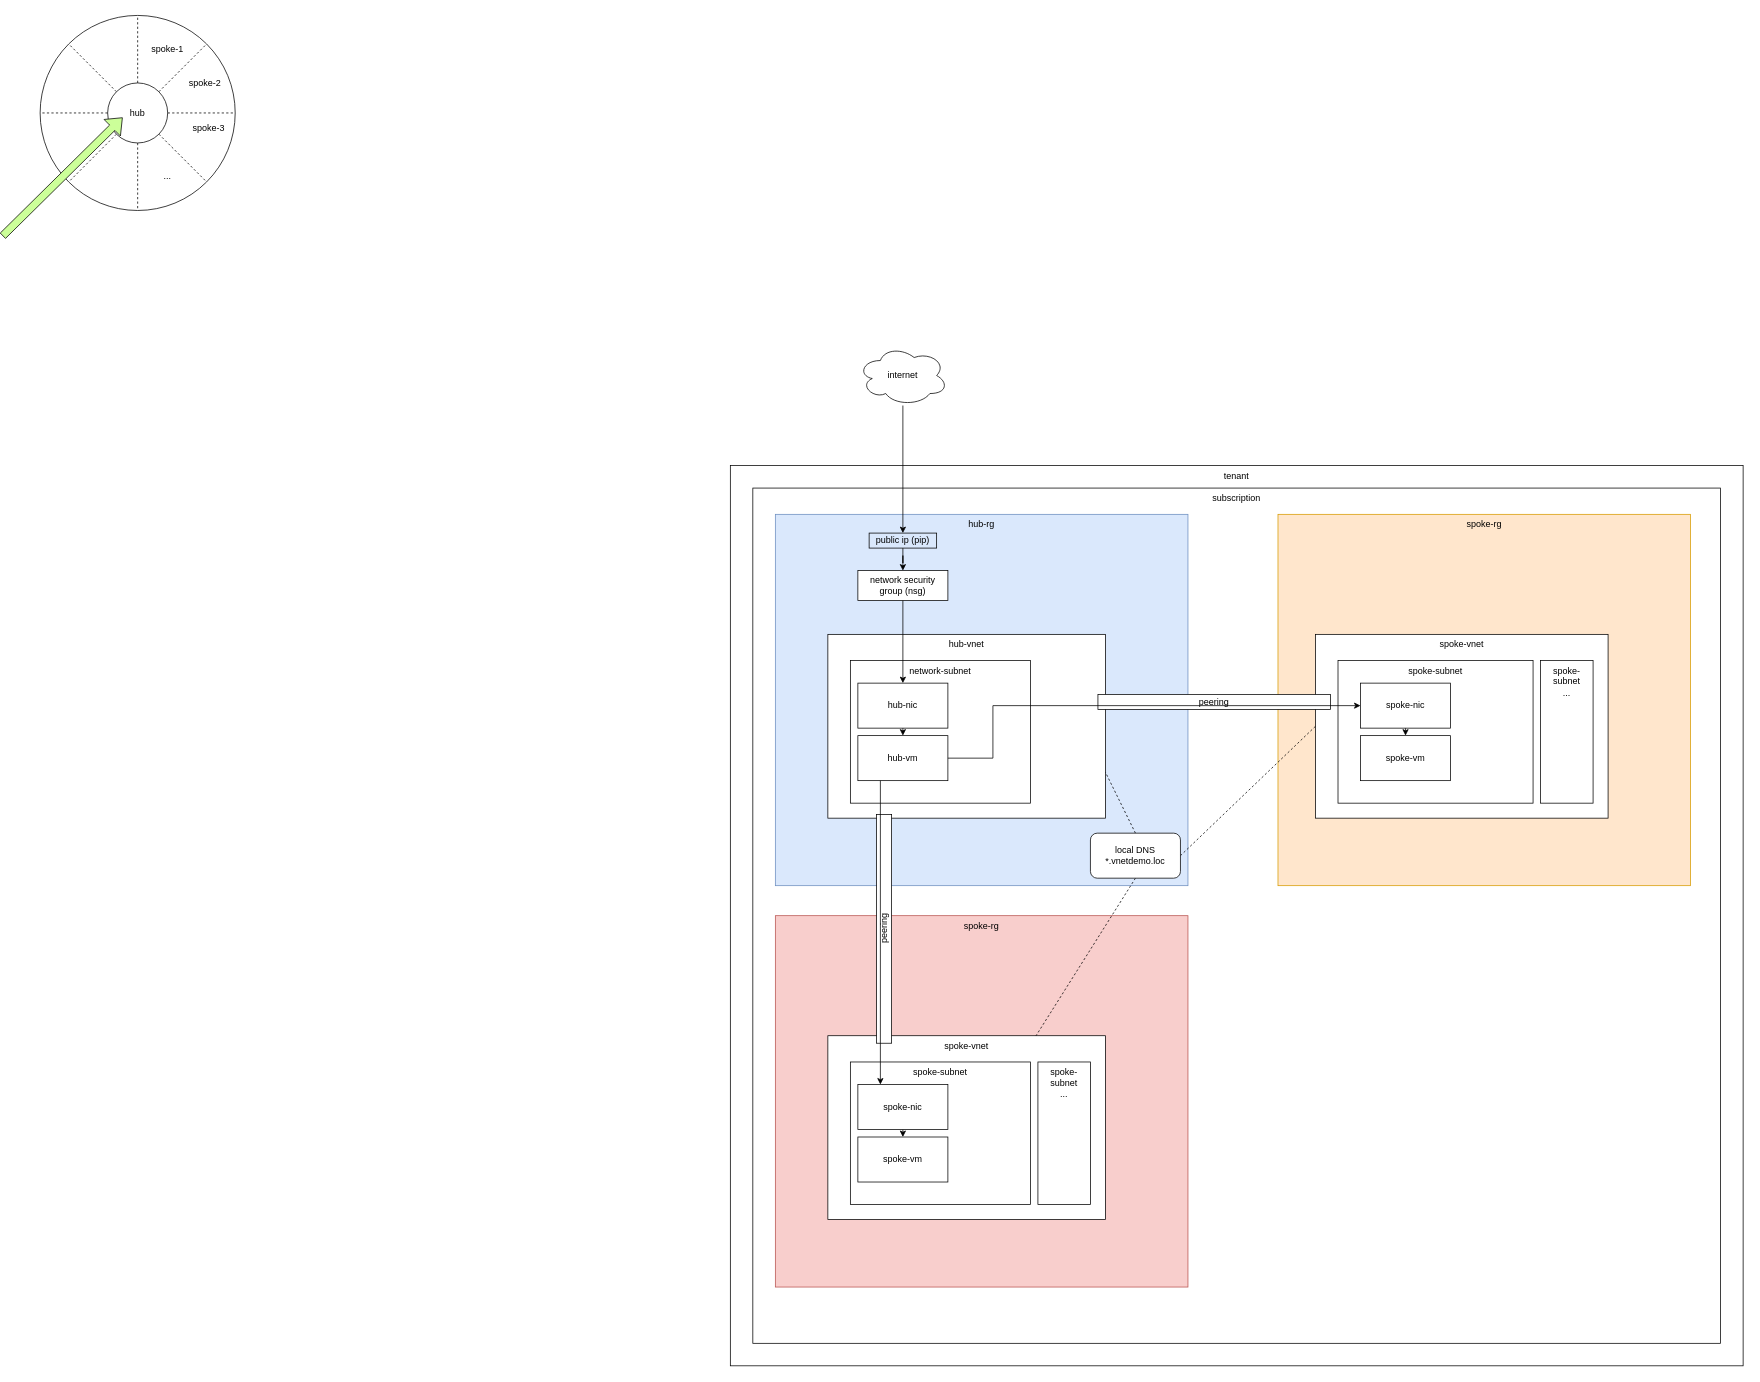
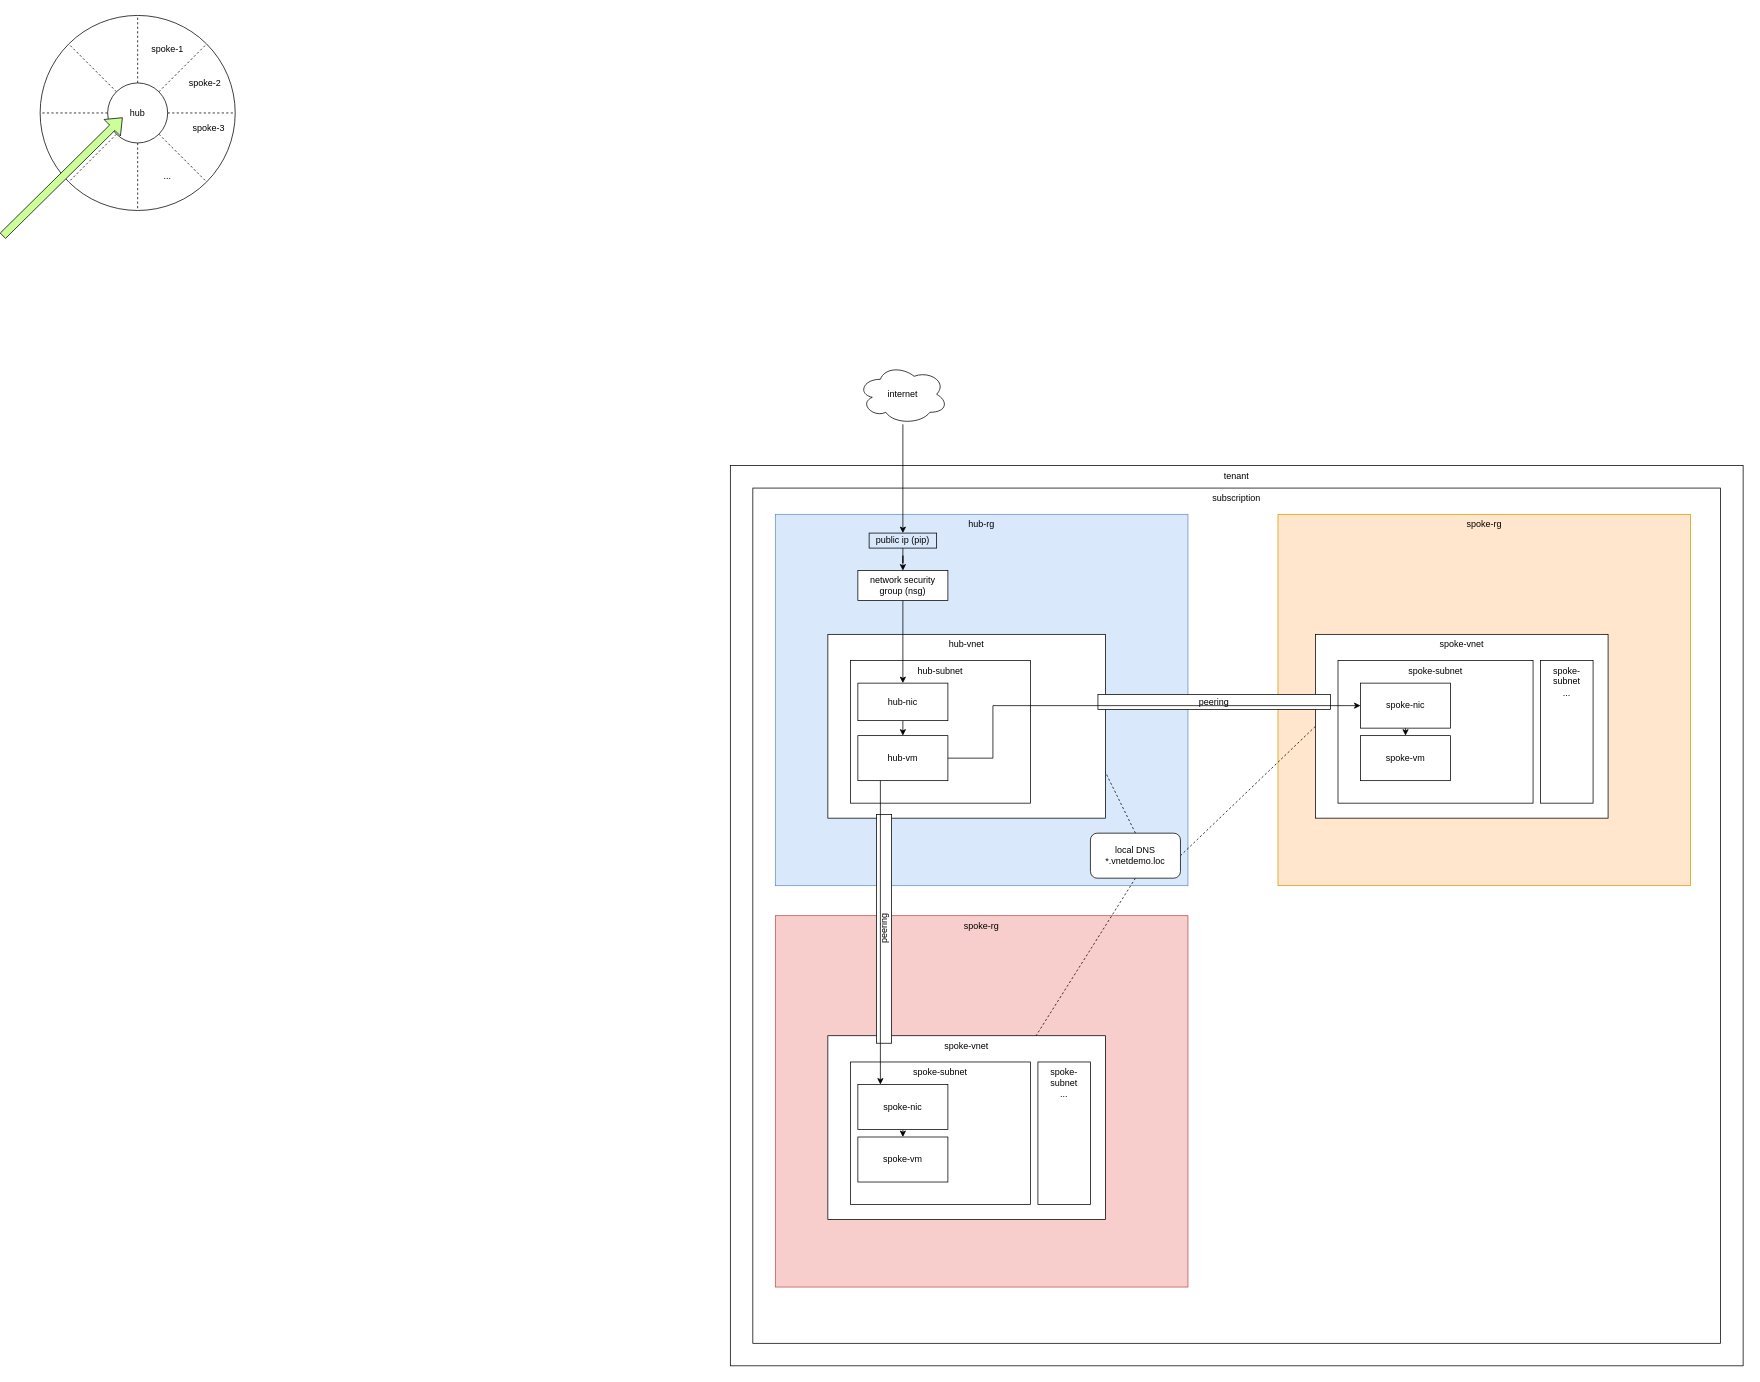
node "internet": moved (903, 375) -> (903, 394)
node "network-subnet": label "network-subnet" -> "hub-subnet"
node "hub-nic": size 90x45 -> 90x38
